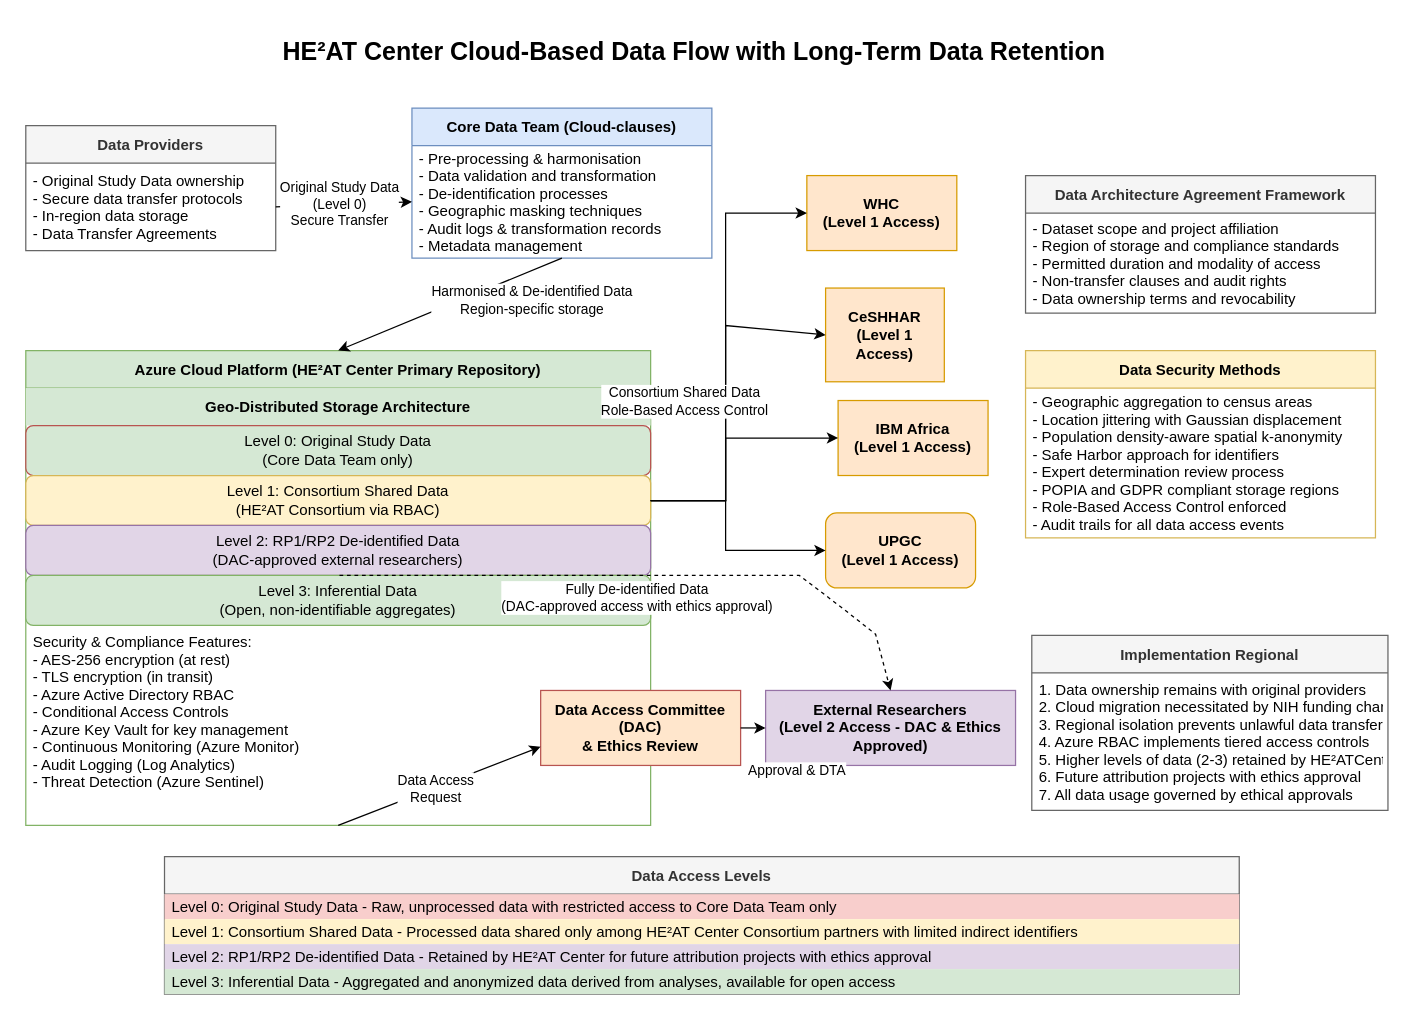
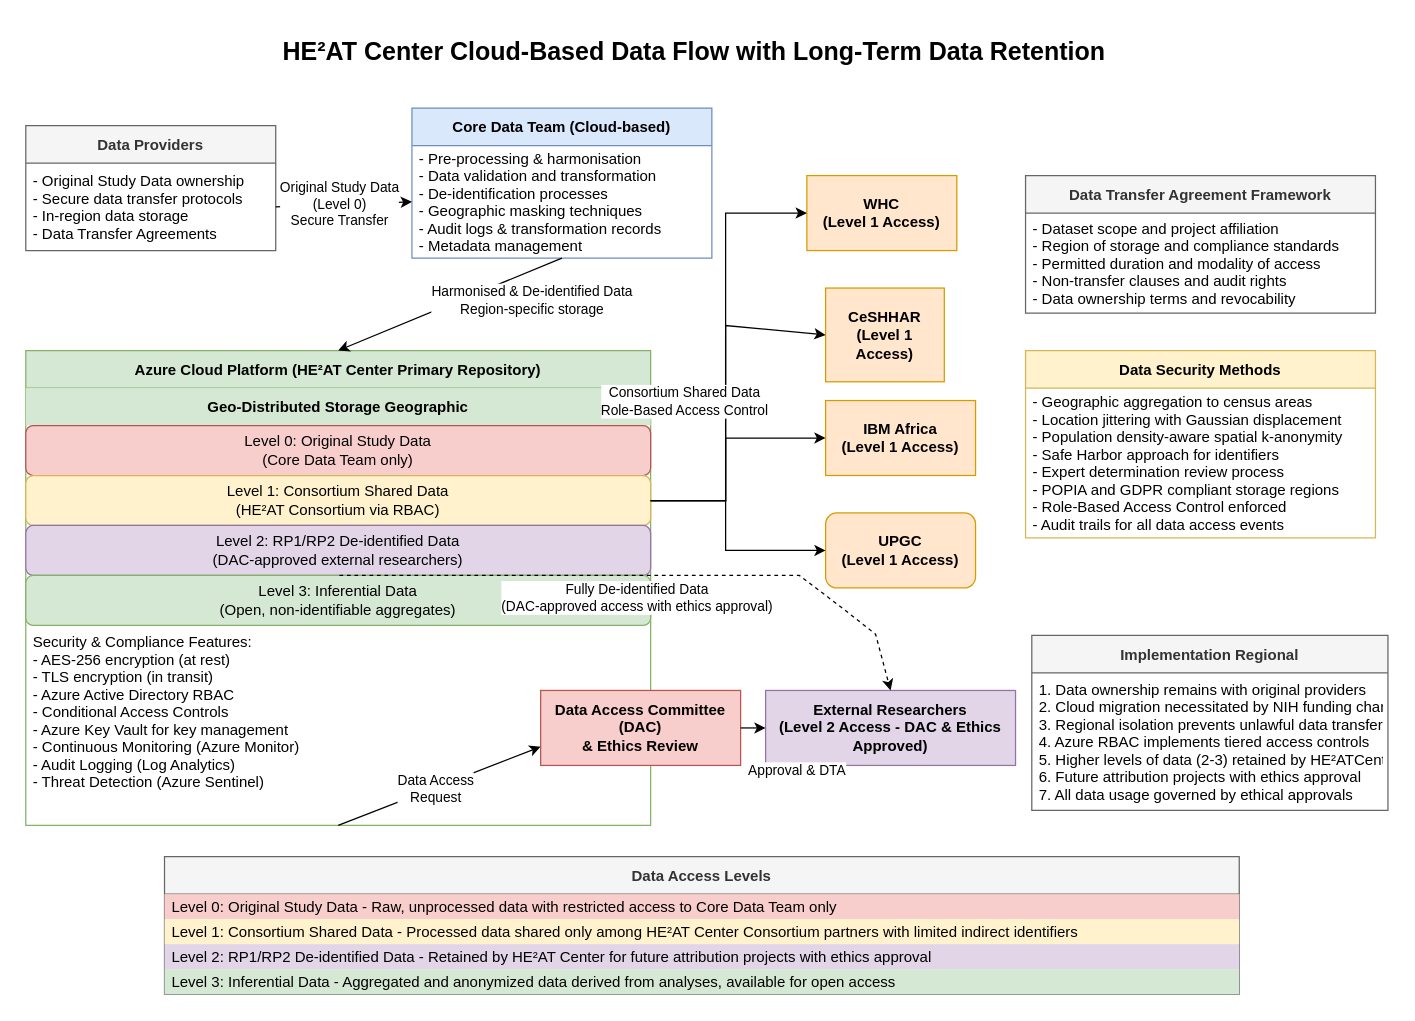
node "Core Data Team (Cloud-clauses)": label "Core Data Team (Cloud-clauses)" -> "Core Data Team (Cloud-based)"
node "Data Architecture Agreement Framework": label "Data Architecture Agreement Framework" -> "Data Transfer Agreement Framework"
node "Geo-Distributed Storage Architecture": label "Geo-Distributed Storage Architecture" -> "Geo-Distributed Storage Geographic"
node "IBM Africa (Level 1 Access)": moved (913, 438) -> (901, 438)
node "Level 0: Original Study Data (Core Data Team only)": fillcolor #d5e8d4 -> #f8cecc
node "Data Access Committee (DAC) & Ethics Review": fillcolor #ffe6cc -> #f8cecc
